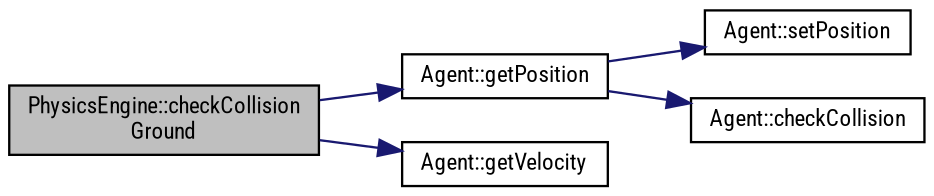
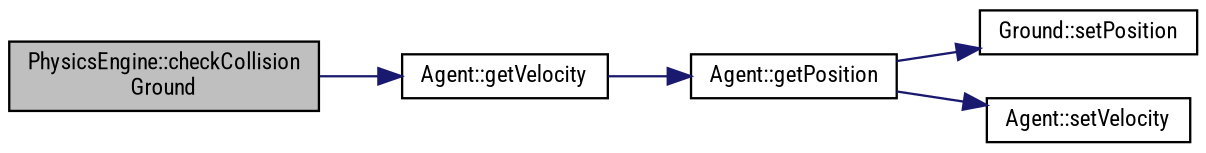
node "Agent::setPosition": label "Agent::setPosition" -> "Ground::setPosition"
edge "PhysicsEngine::checkCollision Ground" -> "Agent::getPosition": now "Agent::getVelocity" -> "Agent::getPosition"
node "Agent::checkCollision": label "Agent::checkCollision" -> "Agent::setVelocity"
